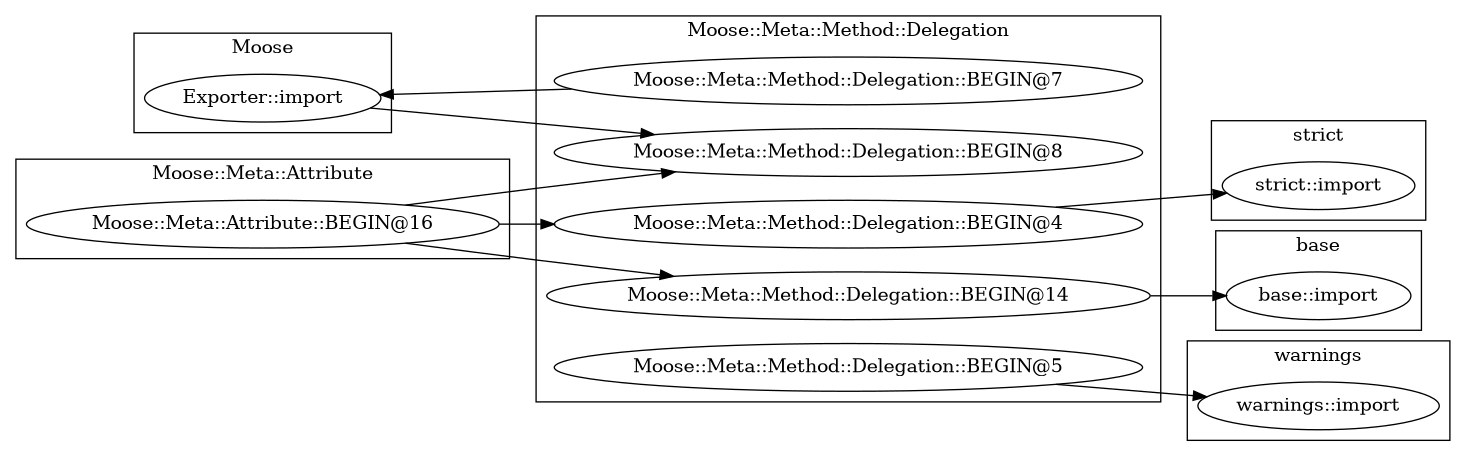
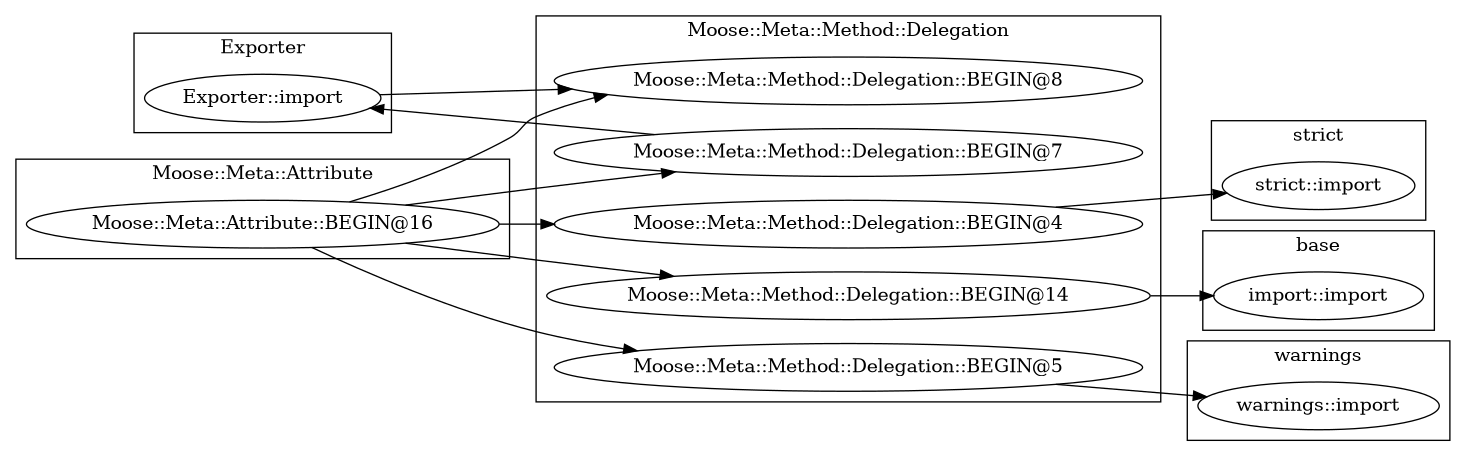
cluster "Moose": label "Moose" -> "Exporter"
edge "Moose::Meta::Attribute::BEGIN@16" -> "Moose::Meta::Method::Delegation::BEGIN@7": added
node "base::import": label "base::import" -> "import::import"
edge "Moose::Meta::Attribute::BEGIN@16" -> "Moose::Meta::Method::Delegation::BEGIN@5": added
